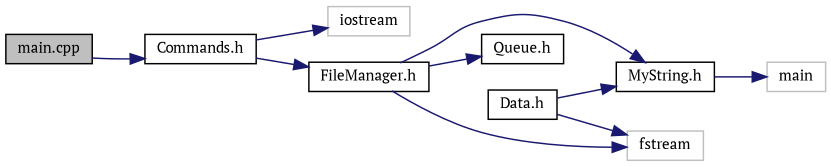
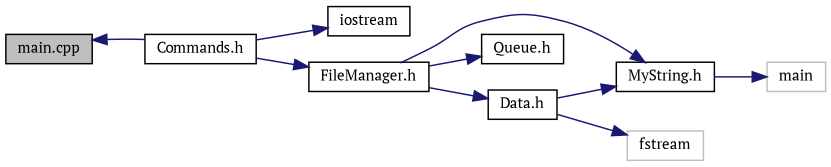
node "iostream": color grey75 -> black
edge "main.cpp" -> "Commands.h": reversed
edge "FileManager.h" -> "fstream": now "FileManager.h" -> "Data.h"
